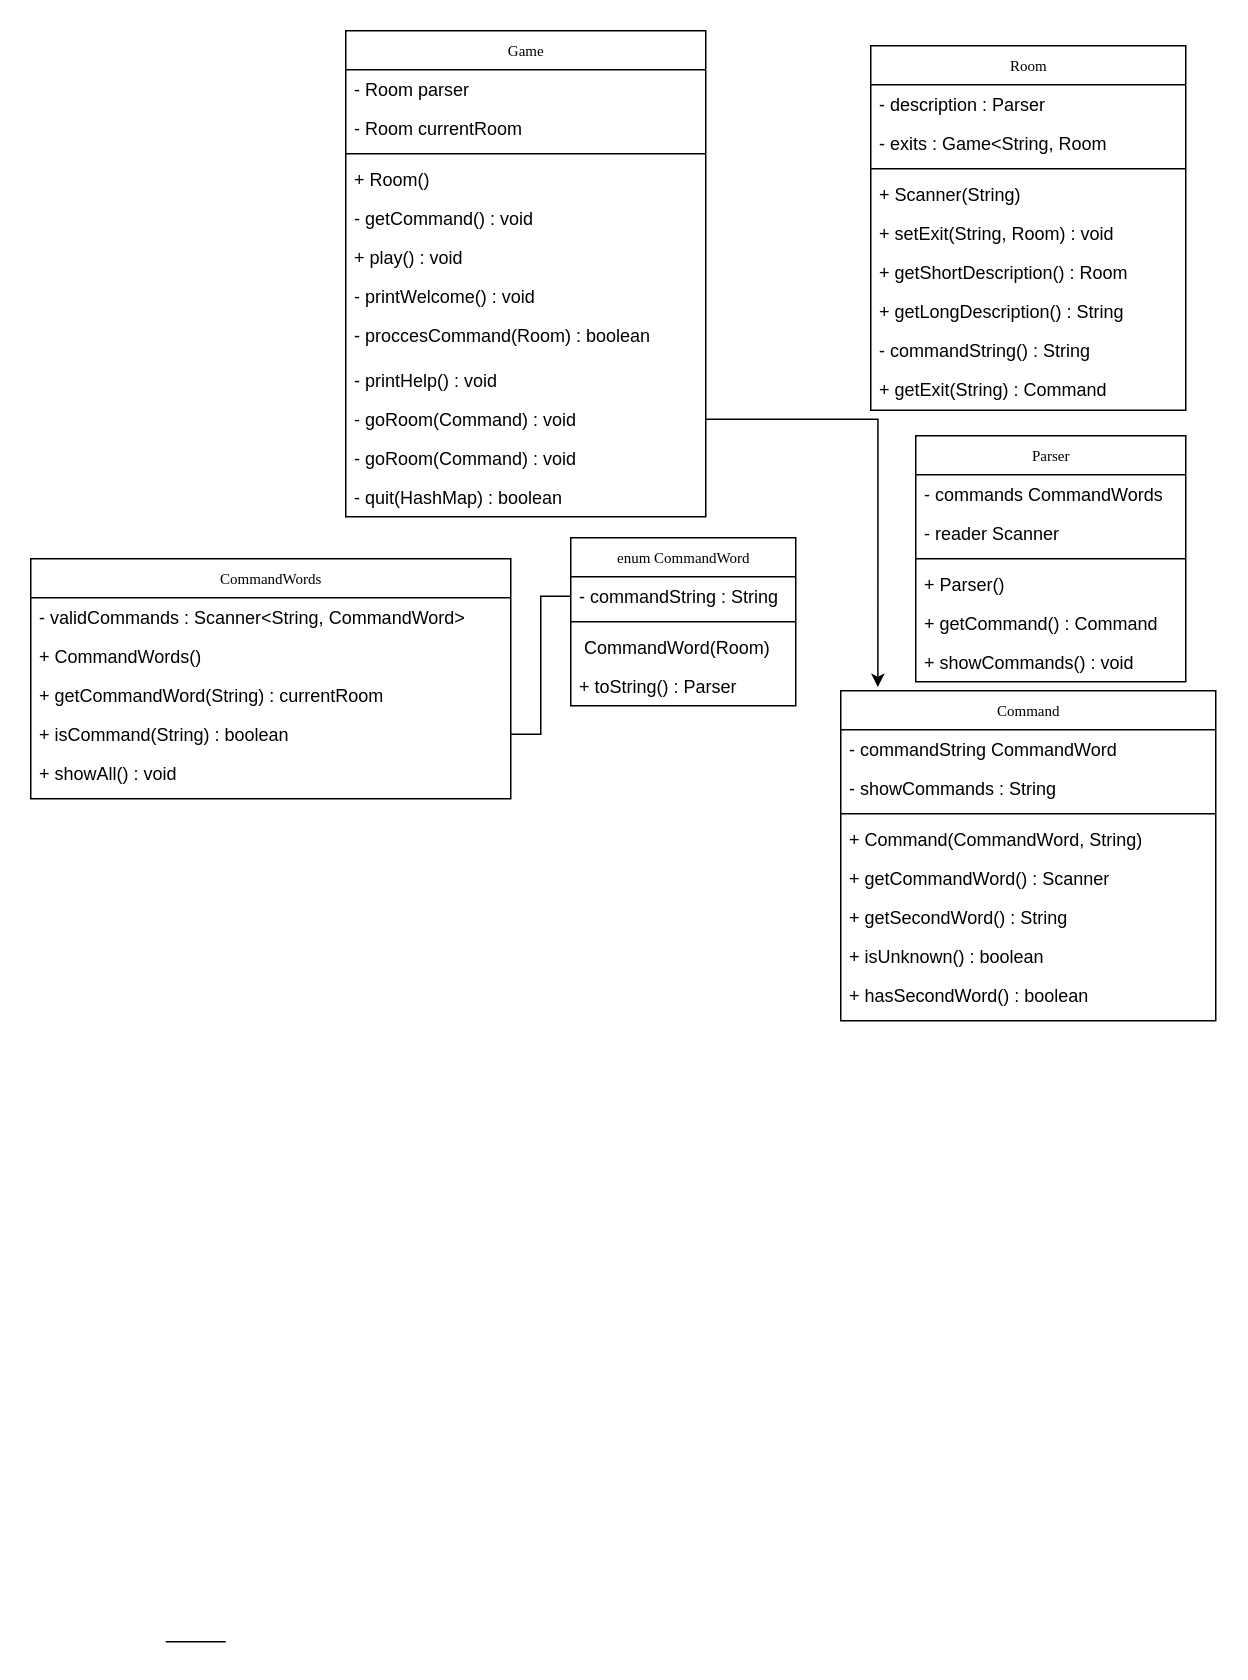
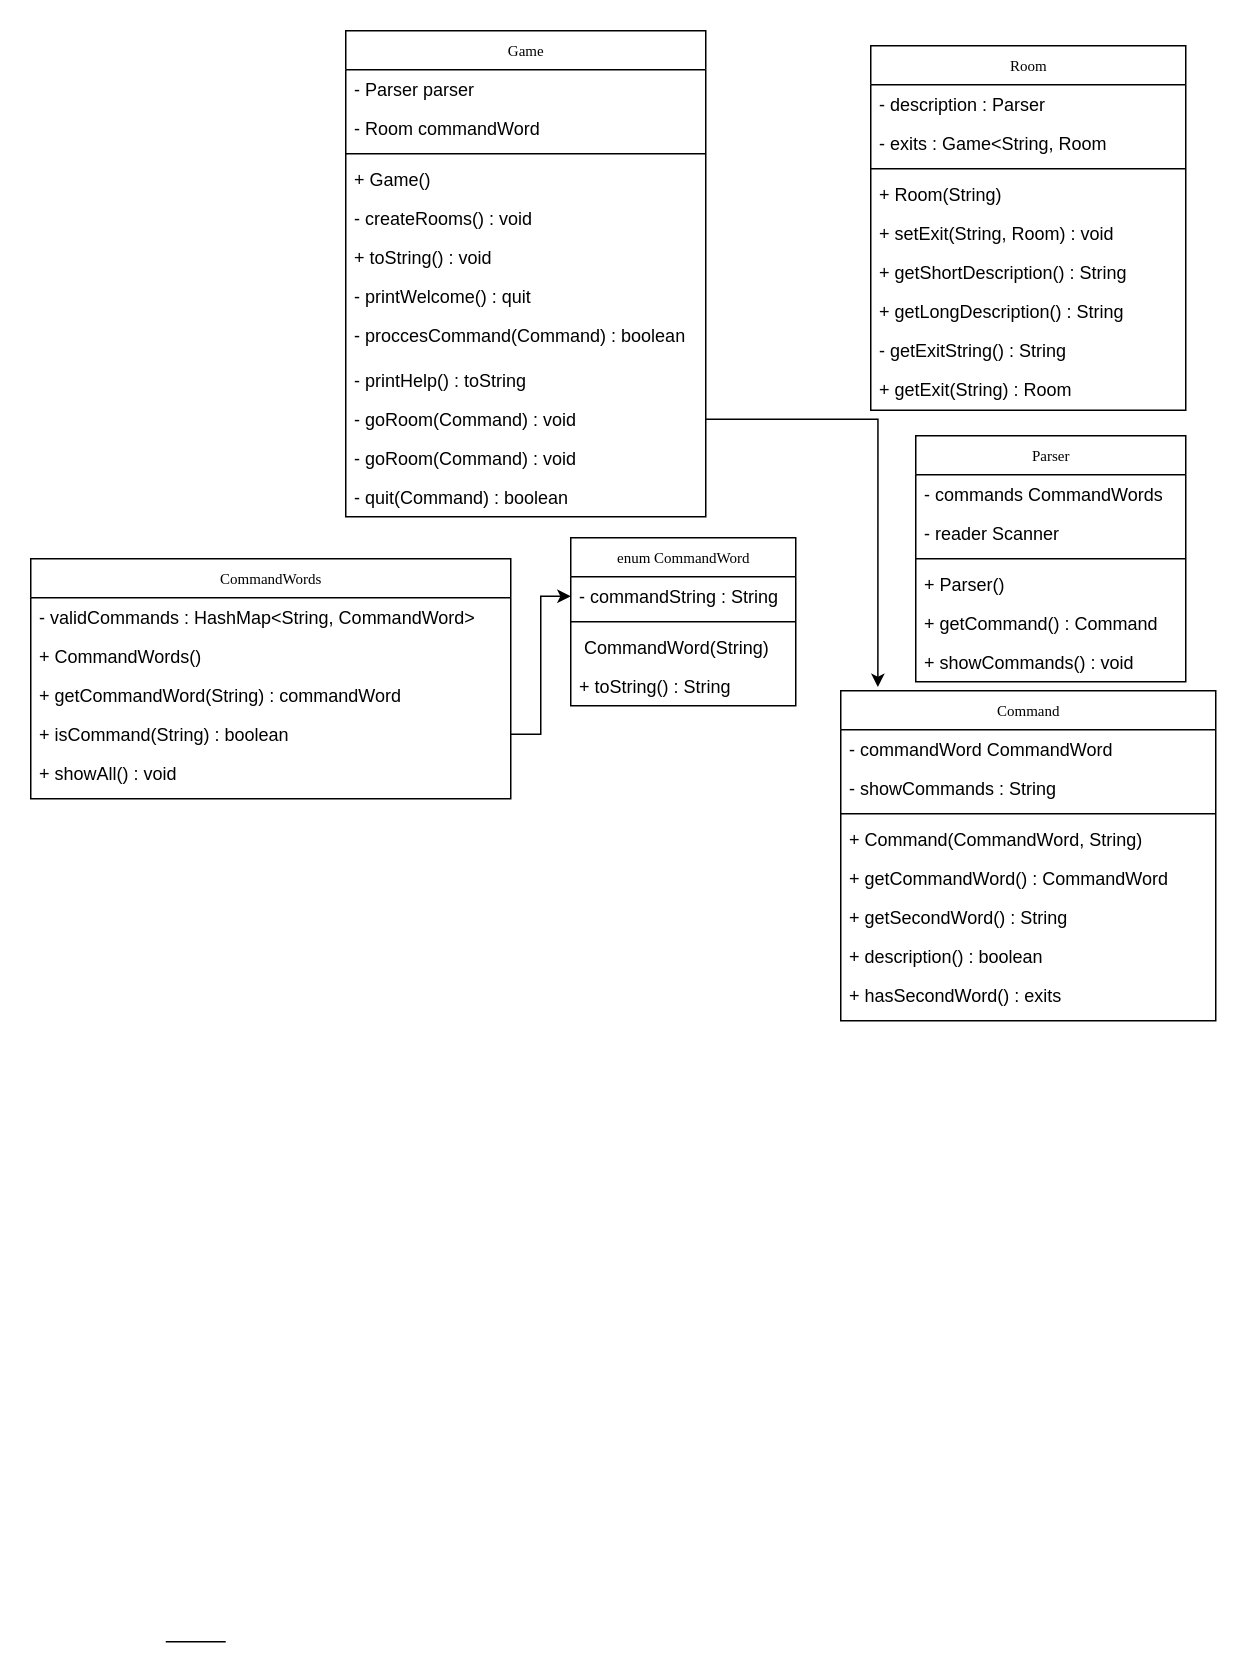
node "- Room parser": label "- Room parser" -> "- Parser parser"
node "- Room currentRoom": label "- Room currentRoom" -> "- Room commandWord"
node "+ Room()": label "+ Room()" -> "+ Game()"
node "+ Scanner(String)": label "+ Scanner(String)" -> "+ Room(String)"
node "- getCommand() : void": label "- getCommand() : void" -> "- createRooms() : void"
node "+ play() : void": label "+ play() : void" -> "+ toString() : void"
node "+ getShortDescription() : Room": label "+ getShortDescription() : Room" -> "+ getShortDescription() : String"
node "- printWelcome() : void": label "- printWelcome() : void" -> "- printWelcome() : quit"
node "- proccesCommand(Room) : boolean": label "- proccesCommand(Room) : boolean" -> "- proccesCommand(Command) : boolean"
node "- commandString() : String": label "- commandString() : String" -> "- getExitString() : String"
node "- printHelp() : void": label "- printHelp() : void" -> "- printHelp() : toString"
node "+ getExit(String) : Command": label "+ getExit(String) : Command" -> "+ getExit(String) : Room"
node "- quit(HashMap) : boolean": label "- quit(HashMap) : boolean" -> "- quit(Command) : boolean"
edge "- commandString : String" -- "+ isCommand(String) : boolean": arrowhead none -> classic
node "- validCommands : Scanner<String, CommandWord>": label "- validCommands : Scanner<String, CommandWord>" -> "- validCommands : HashMap<String, CommandWord>"
node "CommandWord(Room)": label "CommandWord(Room)" -> "CommandWord(String)"
node "+ toString() : Parser": label "+ toString() : Parser" -> "+ toString() : String"
node "+ getCommandWord(String) : currentRoom": label "+ getCommandWord(String) : currentRoom" -> "+ getCommandWord(String) : commandWord"
node "- commandString CommandWord": label "- commandString CommandWord" -> "- commandWord CommandWord"
node "+ getCommandWord() : Scanner": label "+ getCommandWord() : Scanner" -> "+ getCommandWord() : CommandWord"
node "+ isUnknown() : boolean": label "+ isUnknown() : boolean" -> "+ description() : boolean"
node "+ hasSecondWord() : boolean": label "+ hasSecondWord() : boolean" -> "+ hasSecondWord() : exits"
